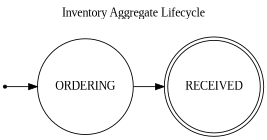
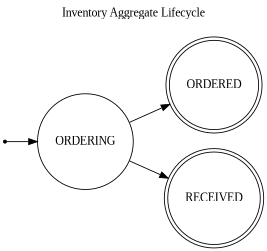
node "ORDERED": added
